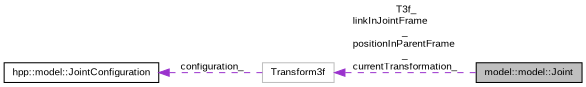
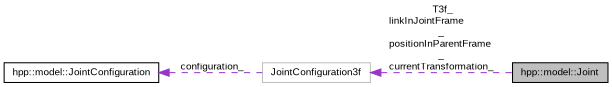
node "Transform3f": label "Transform3f" -> "JointConfiguration3f"
node "model::model::Joint": label "model::model::Joint" -> "hpp::model::Joint"
